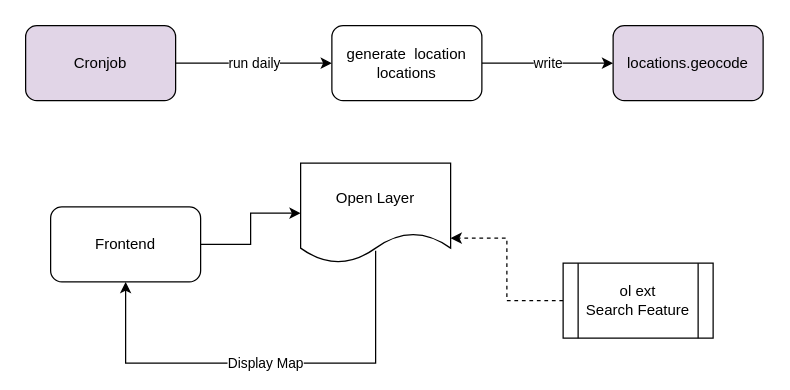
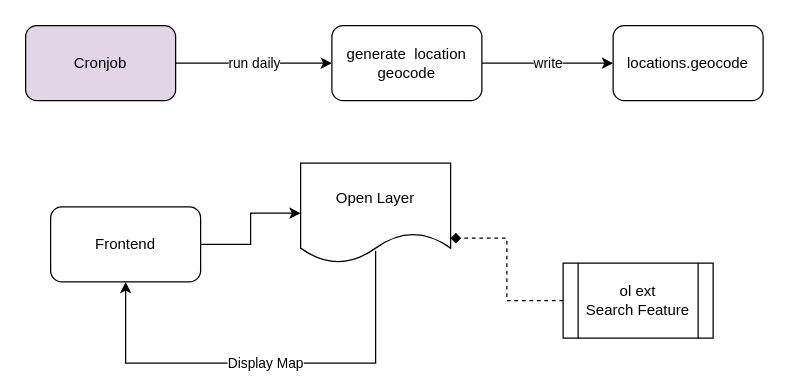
node "generate location locations": label "generate location locations" -> "generate location geocode"
node "locations.geocode": fillcolor #e1d5e7 -> #ffffff
edge "ol ext Search Feature" -> "Open Layer": arrowhead classic -> diamond
